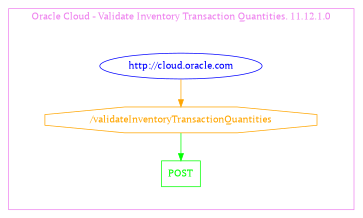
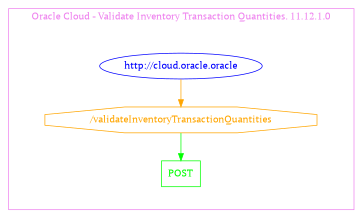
node "http://cloud.oracle.com": label "http://cloud.oracle.com" -> "http://cloud.oracle.oracle"
